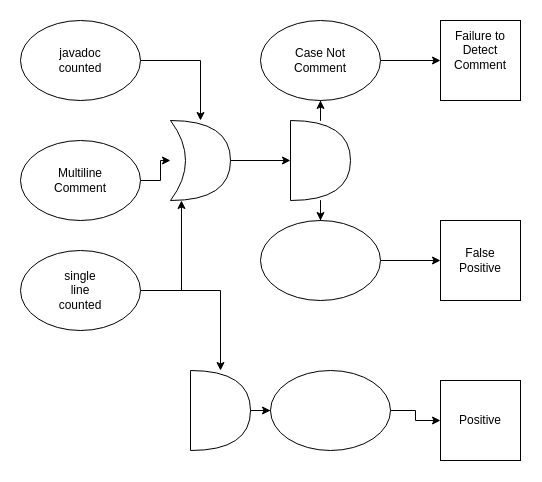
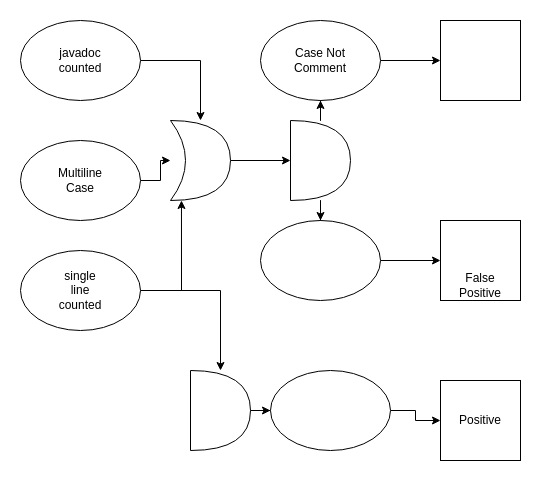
node "Failure to Detect Comment": removed
node "Multiline Comment": label "Multiline Comment" -> "Multiline Case"
node "False Positive": moved (481, 261) -> (481, 286)
